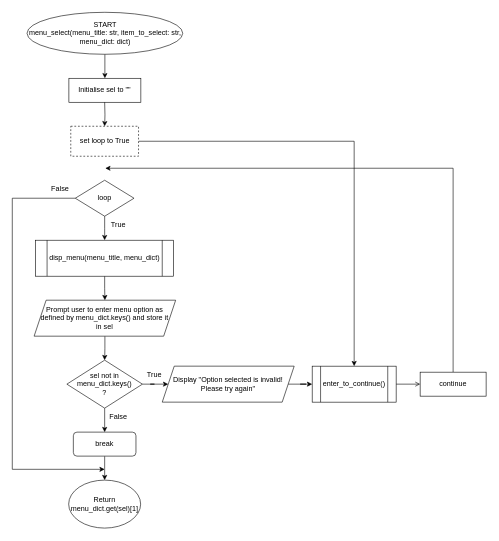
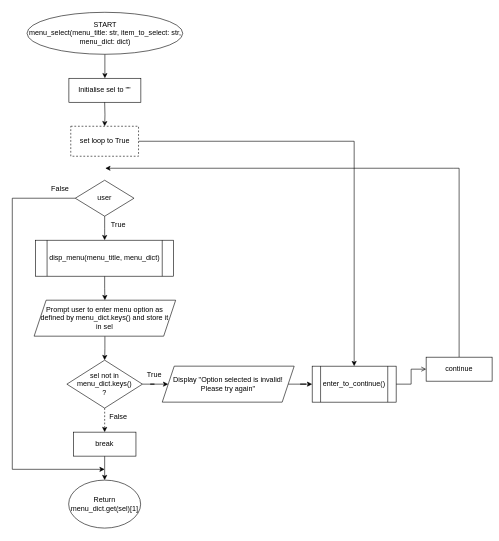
node "loop": label "loop" -> "user"
node "continue": moved (453, 384) -> (459, 369)
edge "sel not in menu_dict.keys() ?" -> "break": style solid -> dashed
node "break": shape rounded rectangle -> rectangle
